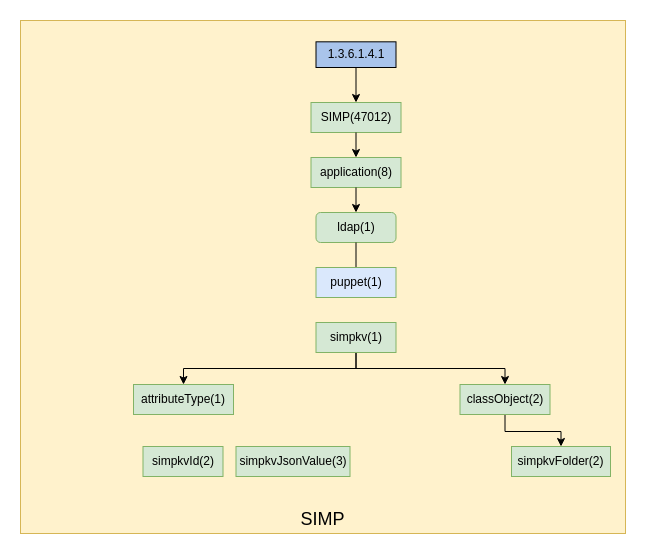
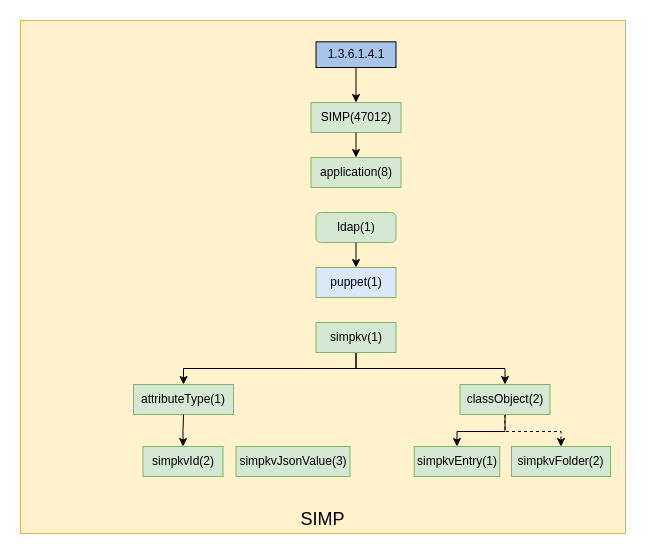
edge "application(8)" -> "ldap(1)": removed
edge "ldap(1)" -- "puppet(1)": arrowhead none -> classic
edge "attributeType(1)" -> "simpkvId(2)": added
edge "classObject(2)" -> "simpkvEntry(1)": added
edge "classObject(2)" -> "simpkvFolder(2)": style solid -> dashed
node "simpkvEntry(1)": added
